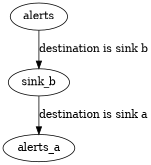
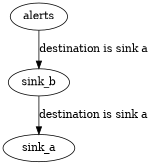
edge "alerts" -> "sink_b": label "destination is sink b" -> "destination is sink a"
node "alerts_a": label "alerts_a" -> "sink_a"
